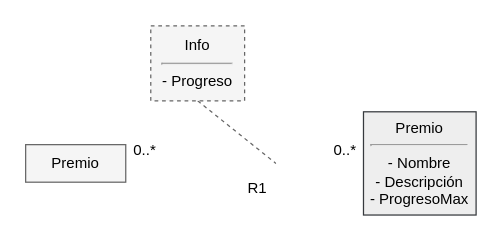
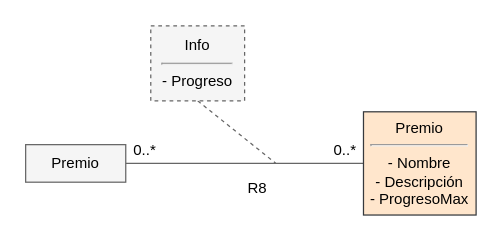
edge "Premio" -- "Premio- Nombre - Descripción - ProgresoMax": added
node "Premio- Nombre - Descripción - ProgresoMax": fillcolor #eeeeee -> #ffe6cc
node "R1": label "R1" -> "R8"
